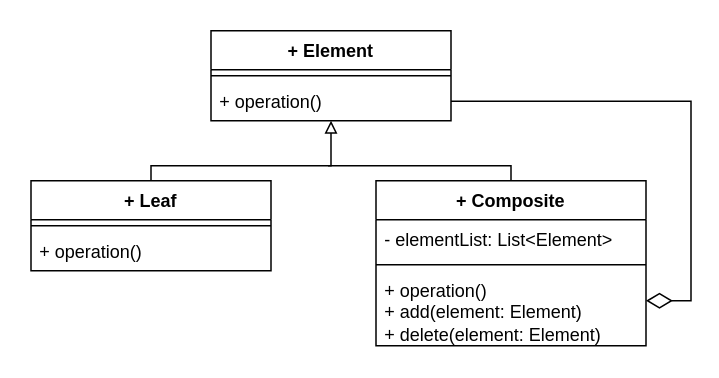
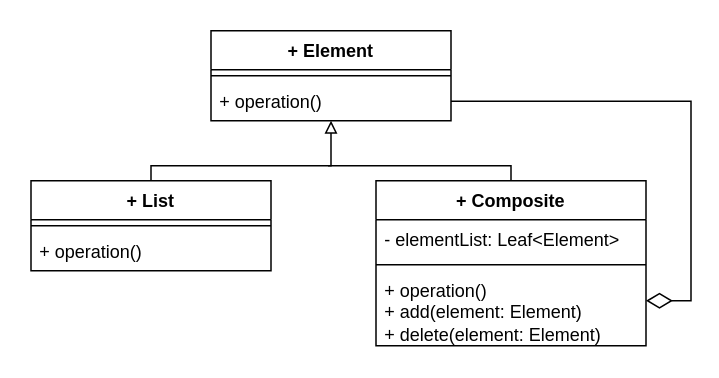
node "+ Leaf": label "+ Leaf" -> "+ List"
node "- elementList: List<Element>": label "- elementList: List<Element>" -> "- elementList: Leaf<Element>"
